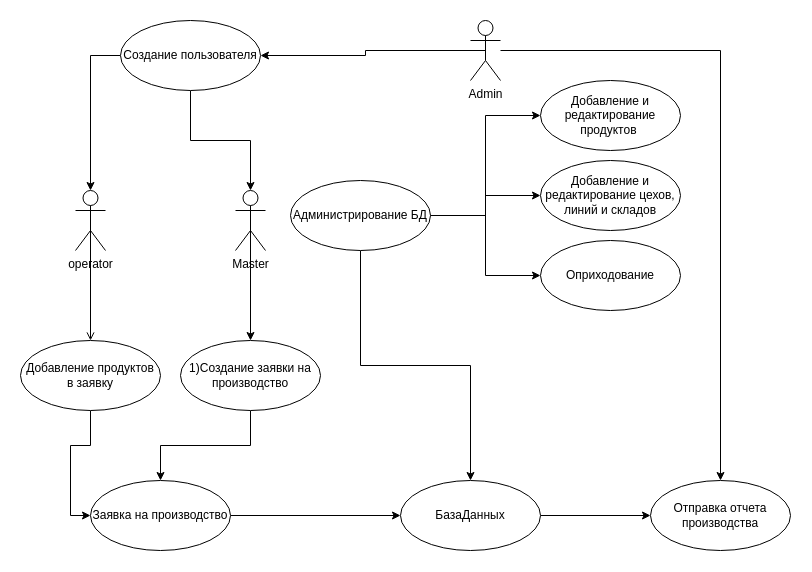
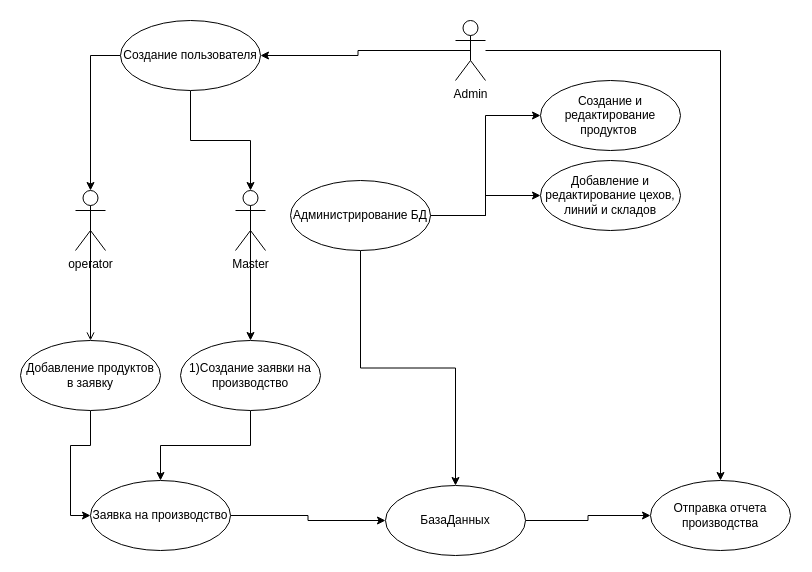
node "Admin": moved (486, 51) -> (471, 51)
node "Добавление и редактирование продуктов": label "Добавление и редактирование продуктов" -> "Создание и редактирование продуктов"
edge "Администрирование БД" -> "Оприходование": removed
node "Оприходование": removed
node "БазаДанных": moved (471, 516) -> (456, 521)
